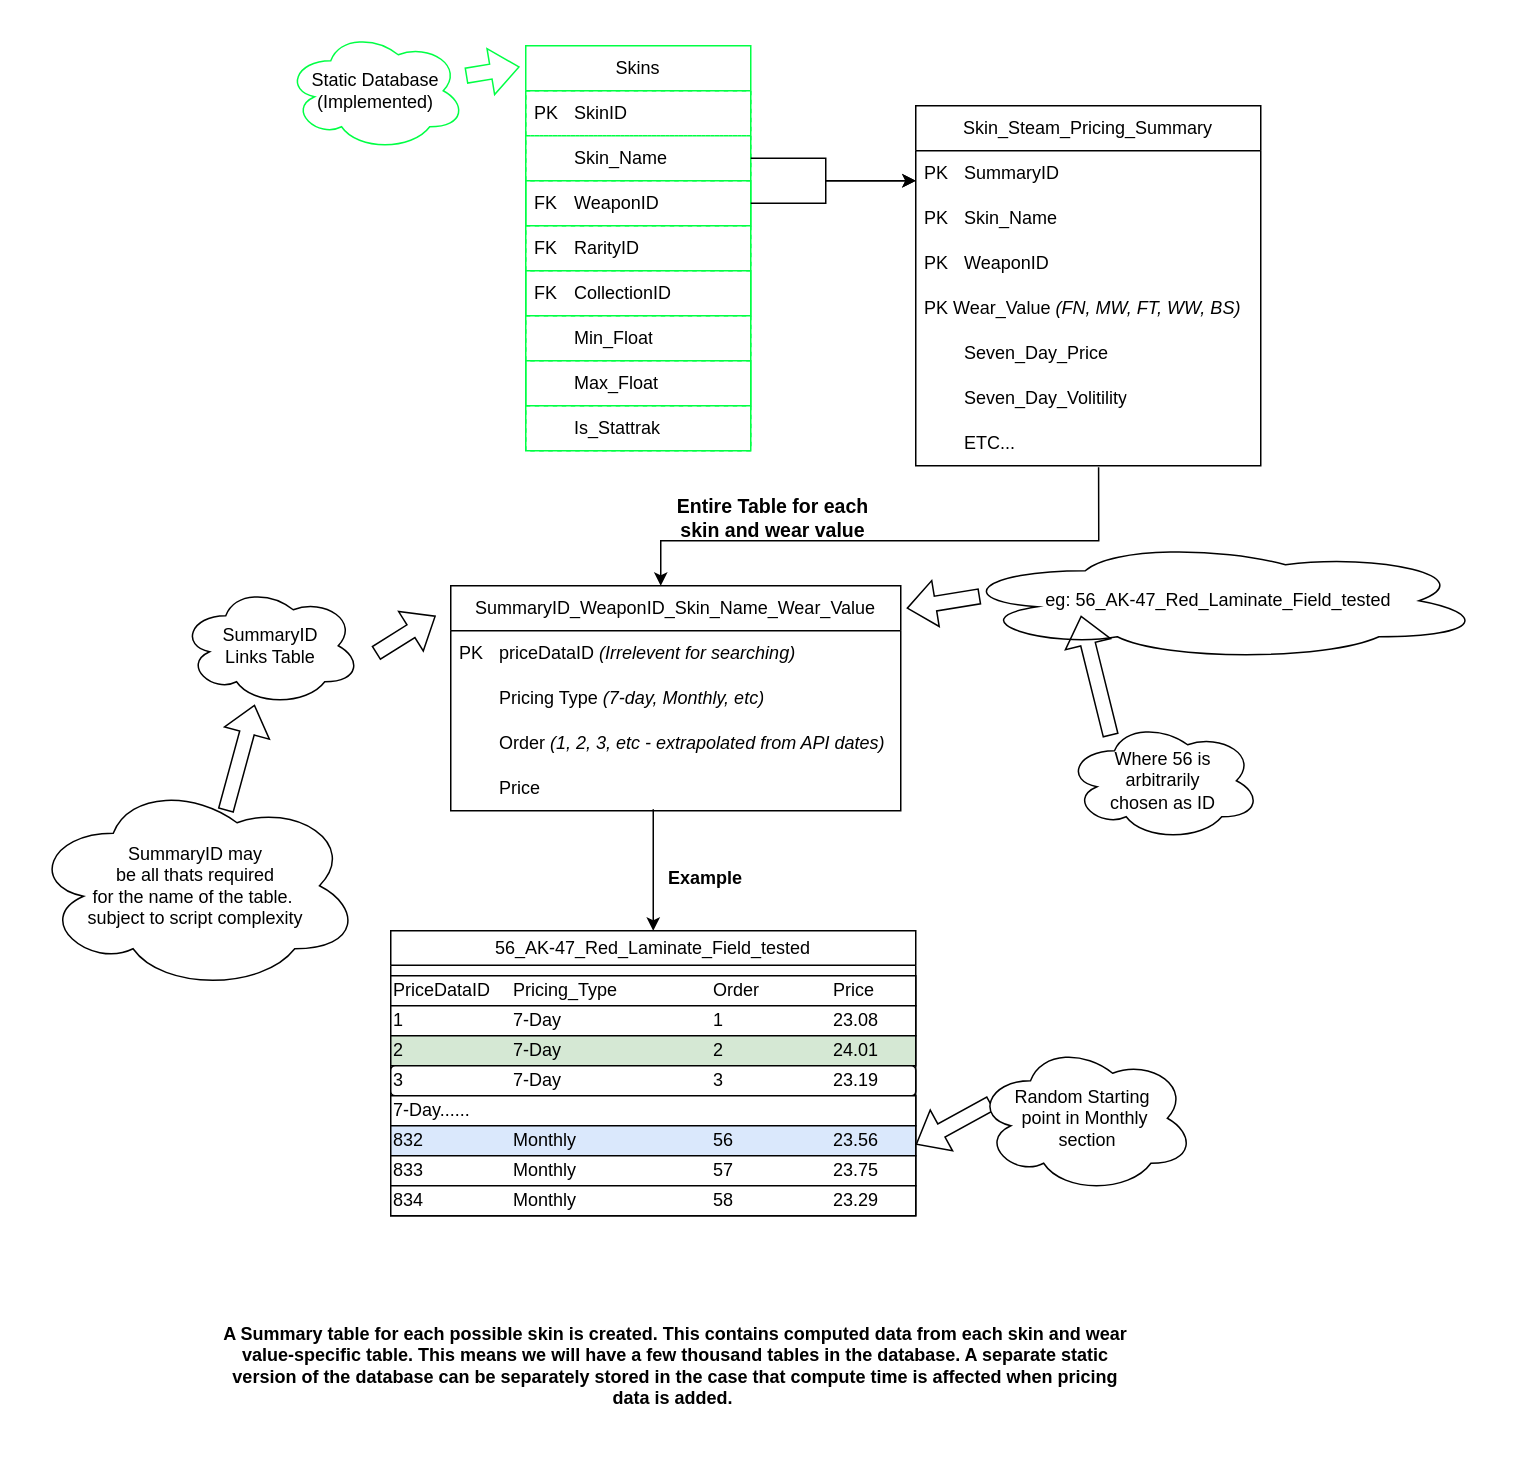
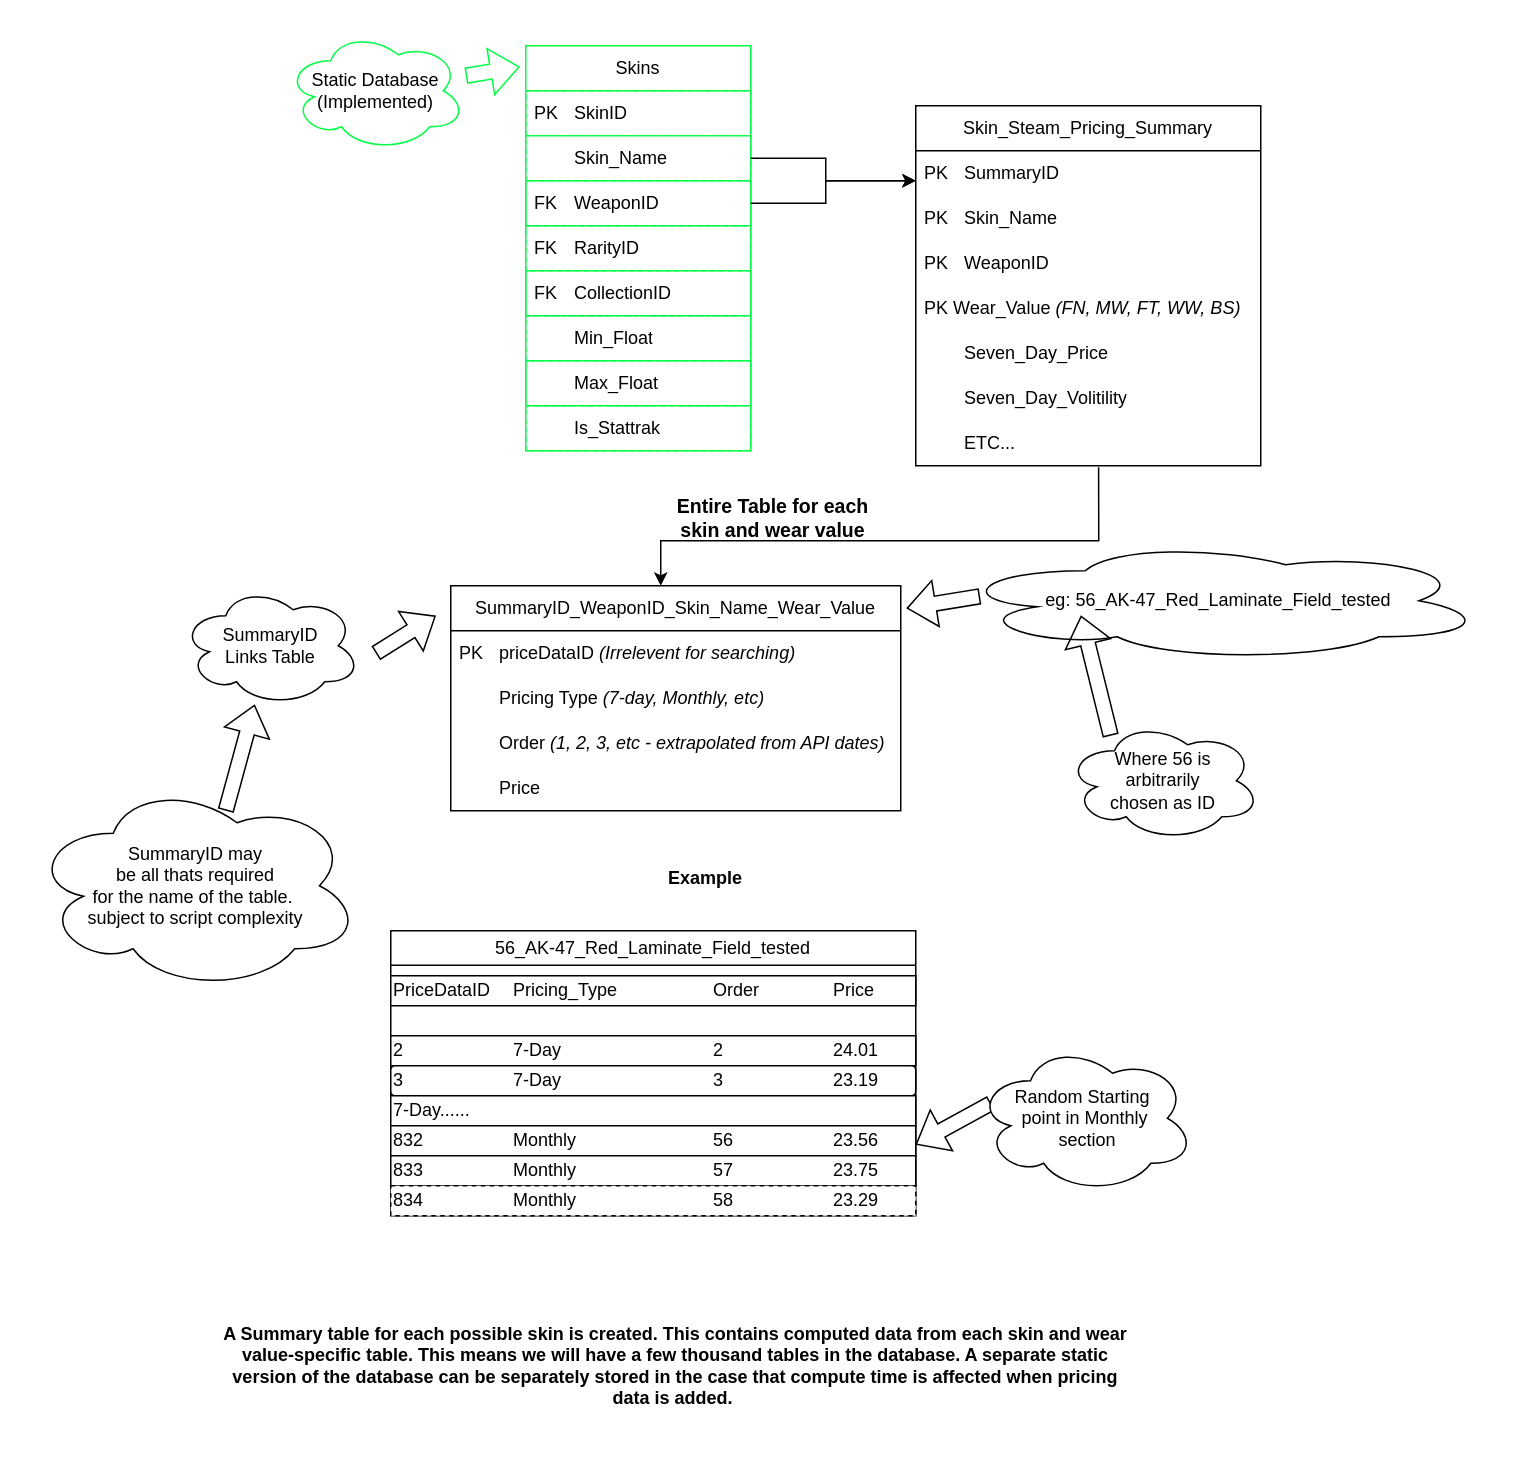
edge "Price" -> "56_AK-47_Red_Laminate_Field_tested": removed
node "1 7-Day 1 23.08": removed
node "2 7-Day 2 24.01": fillcolor #d5e8d4 -> #ffffff
node "832 Monthly 56 23.56": fillcolor #dae8fc -> #ffffff
node "834 Monthly 58 23.29": style solid -> dashed
